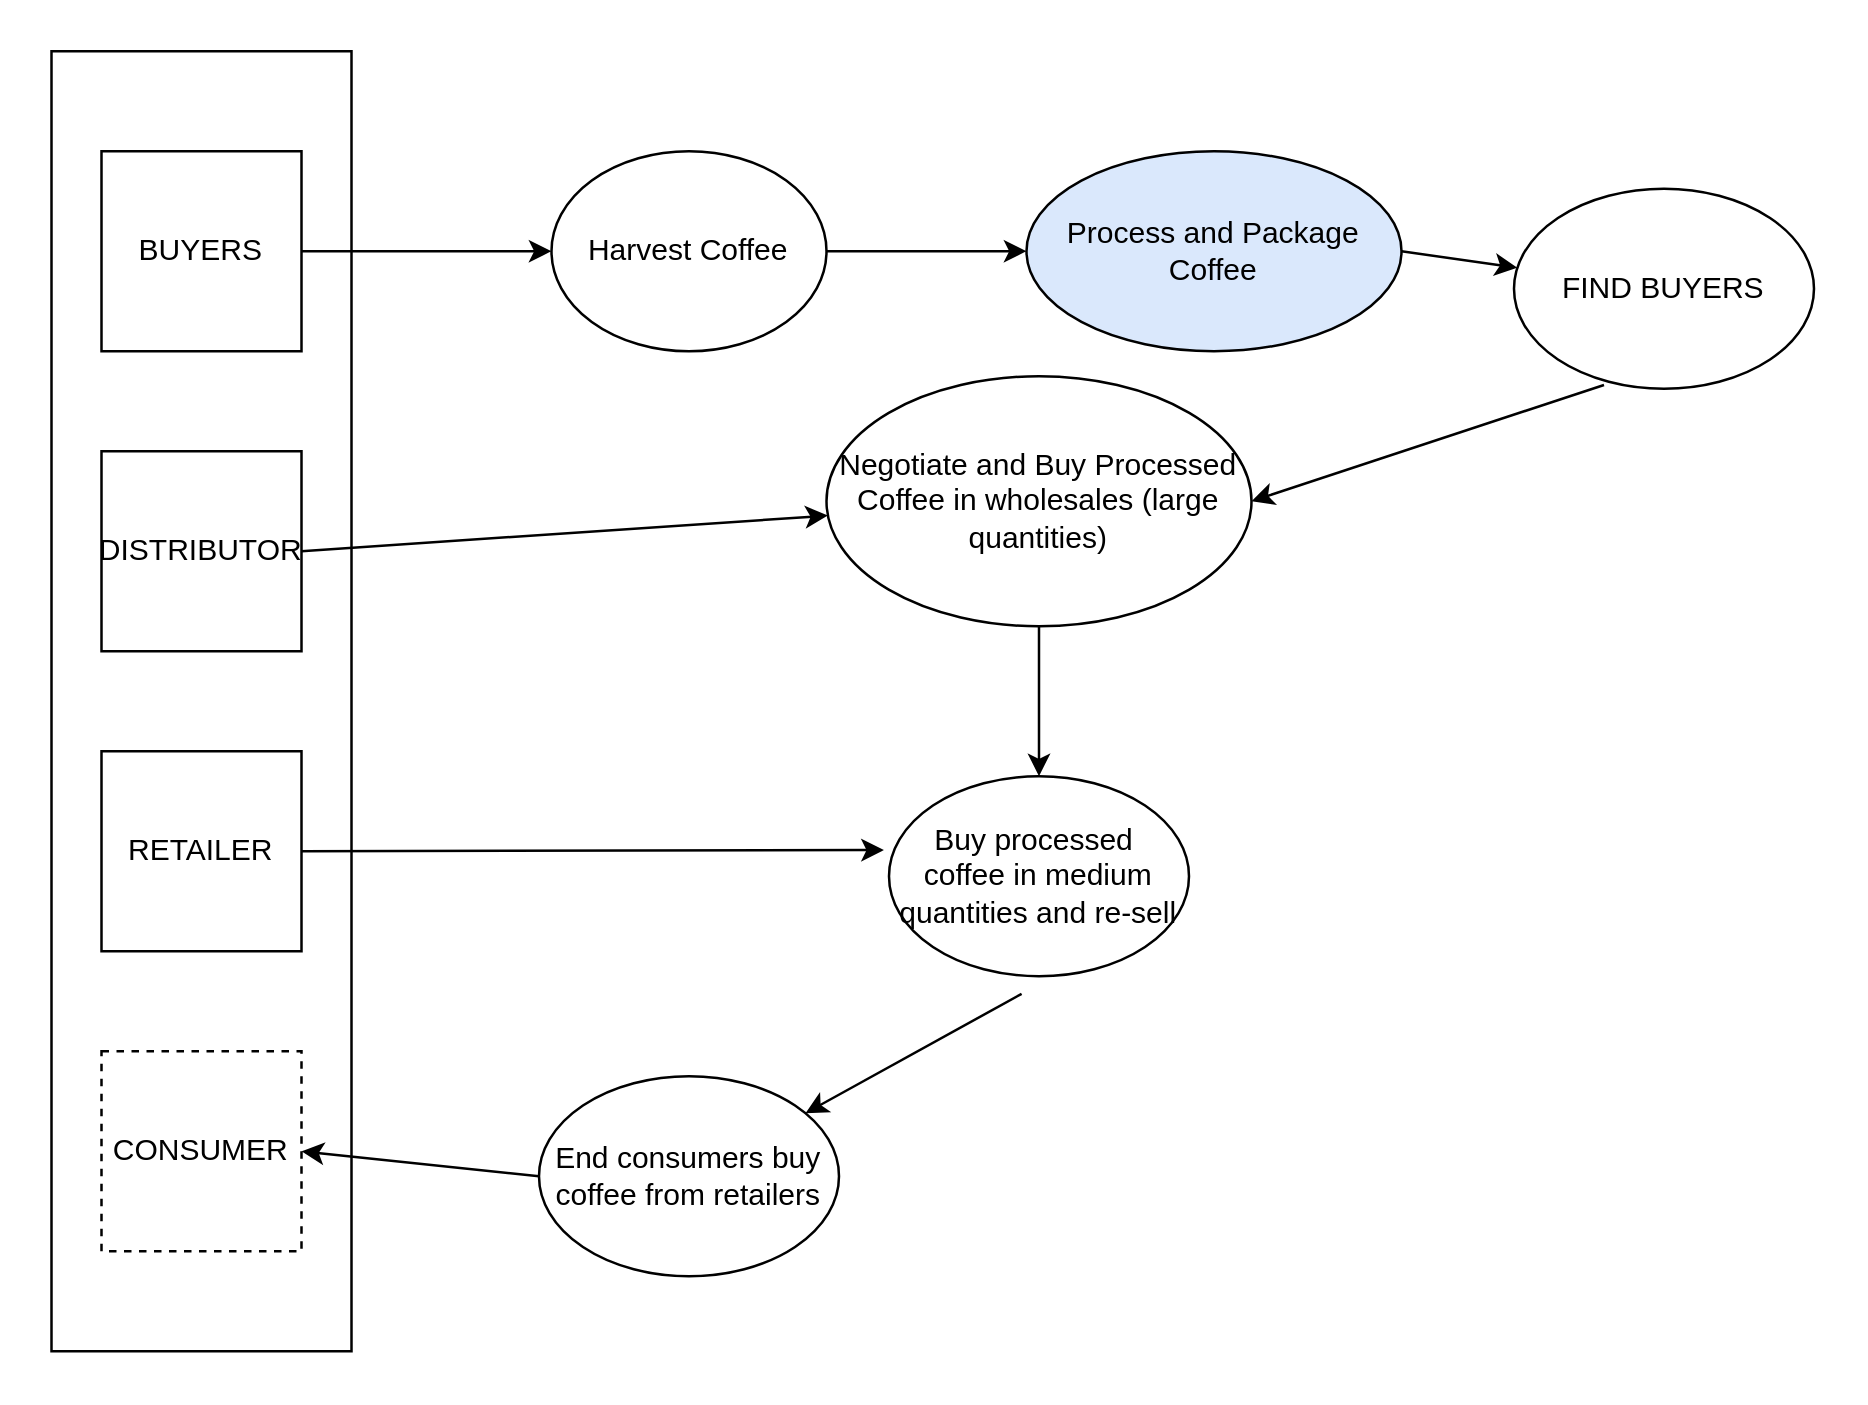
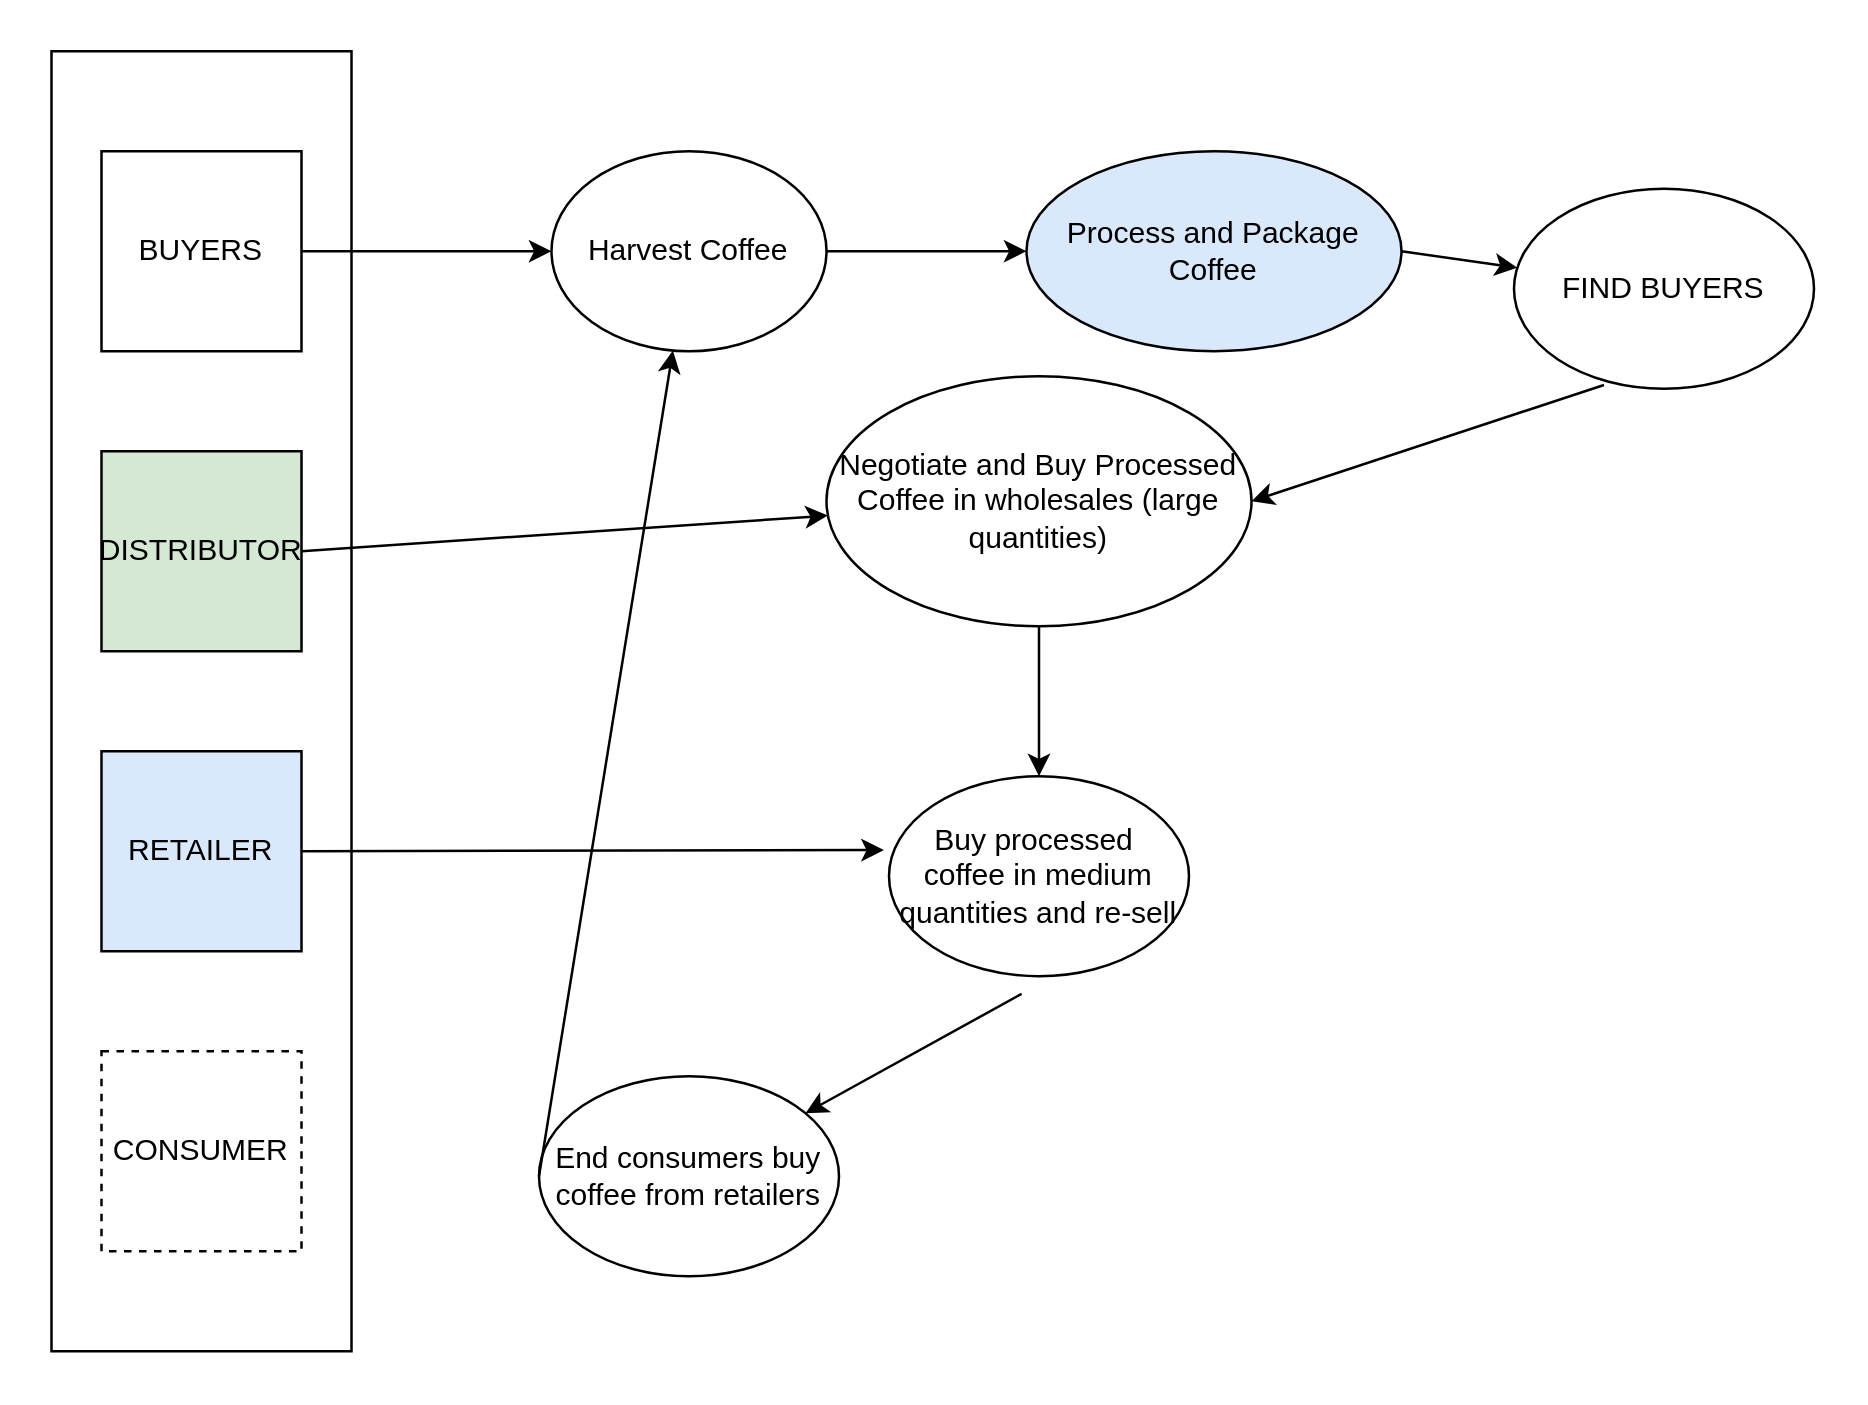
node "DISTRIBUTOR": fillcolor #ffffff -> #d5e8d4
node "RETAILER": fillcolor #ffffff -> #dae8fc
edge "End consumers buy coffee from retailers" -> "CONSUMER": now "End consumers buy coffee from retailers" -> "Harvest Coffee"
